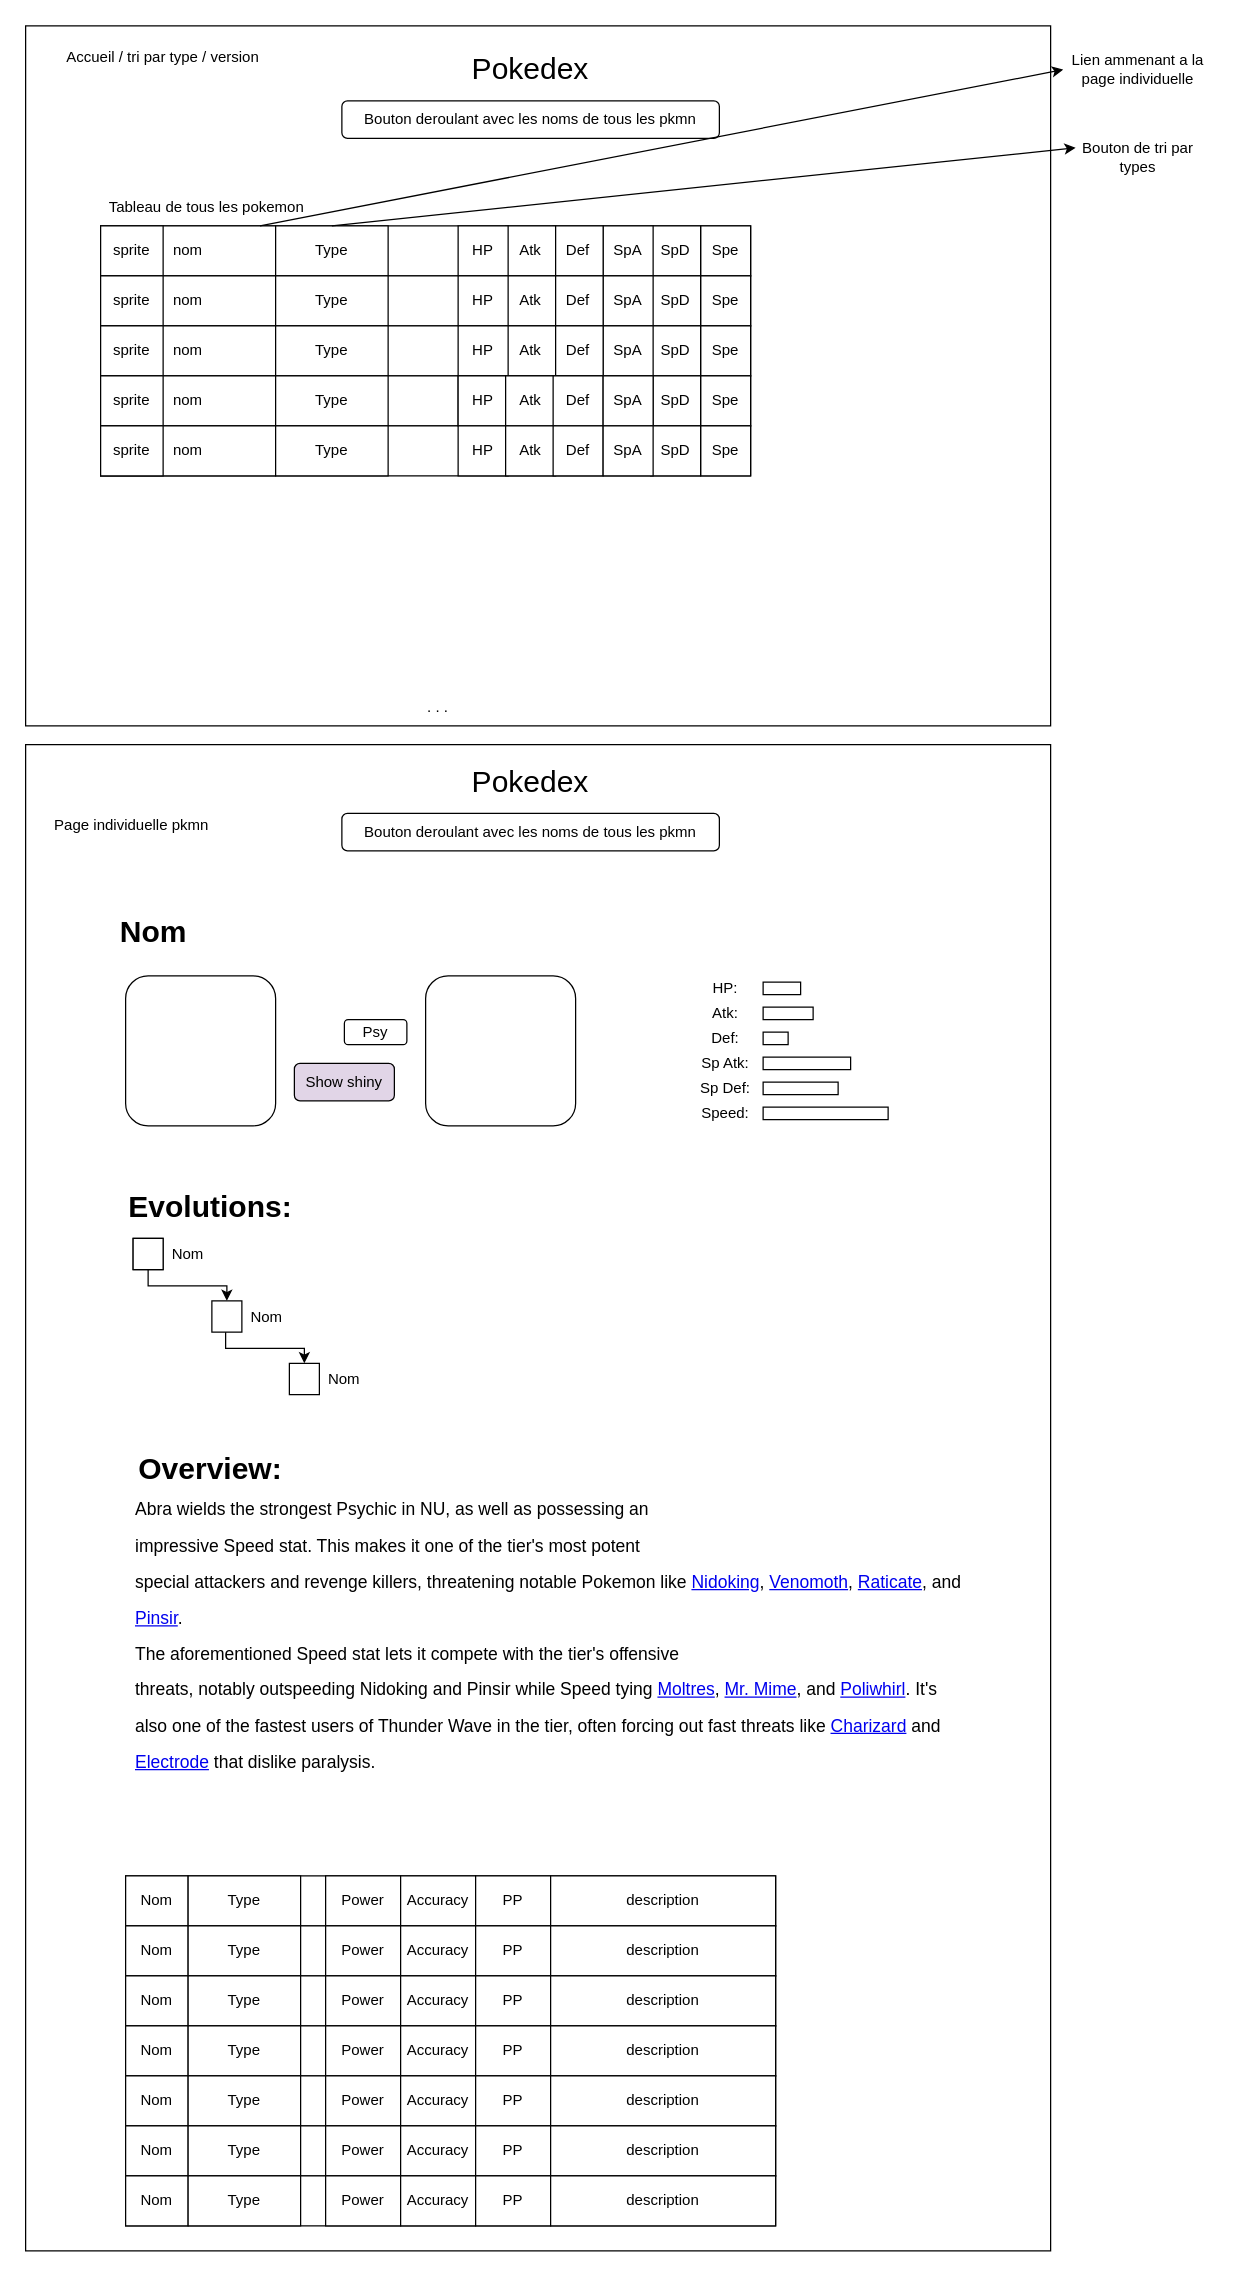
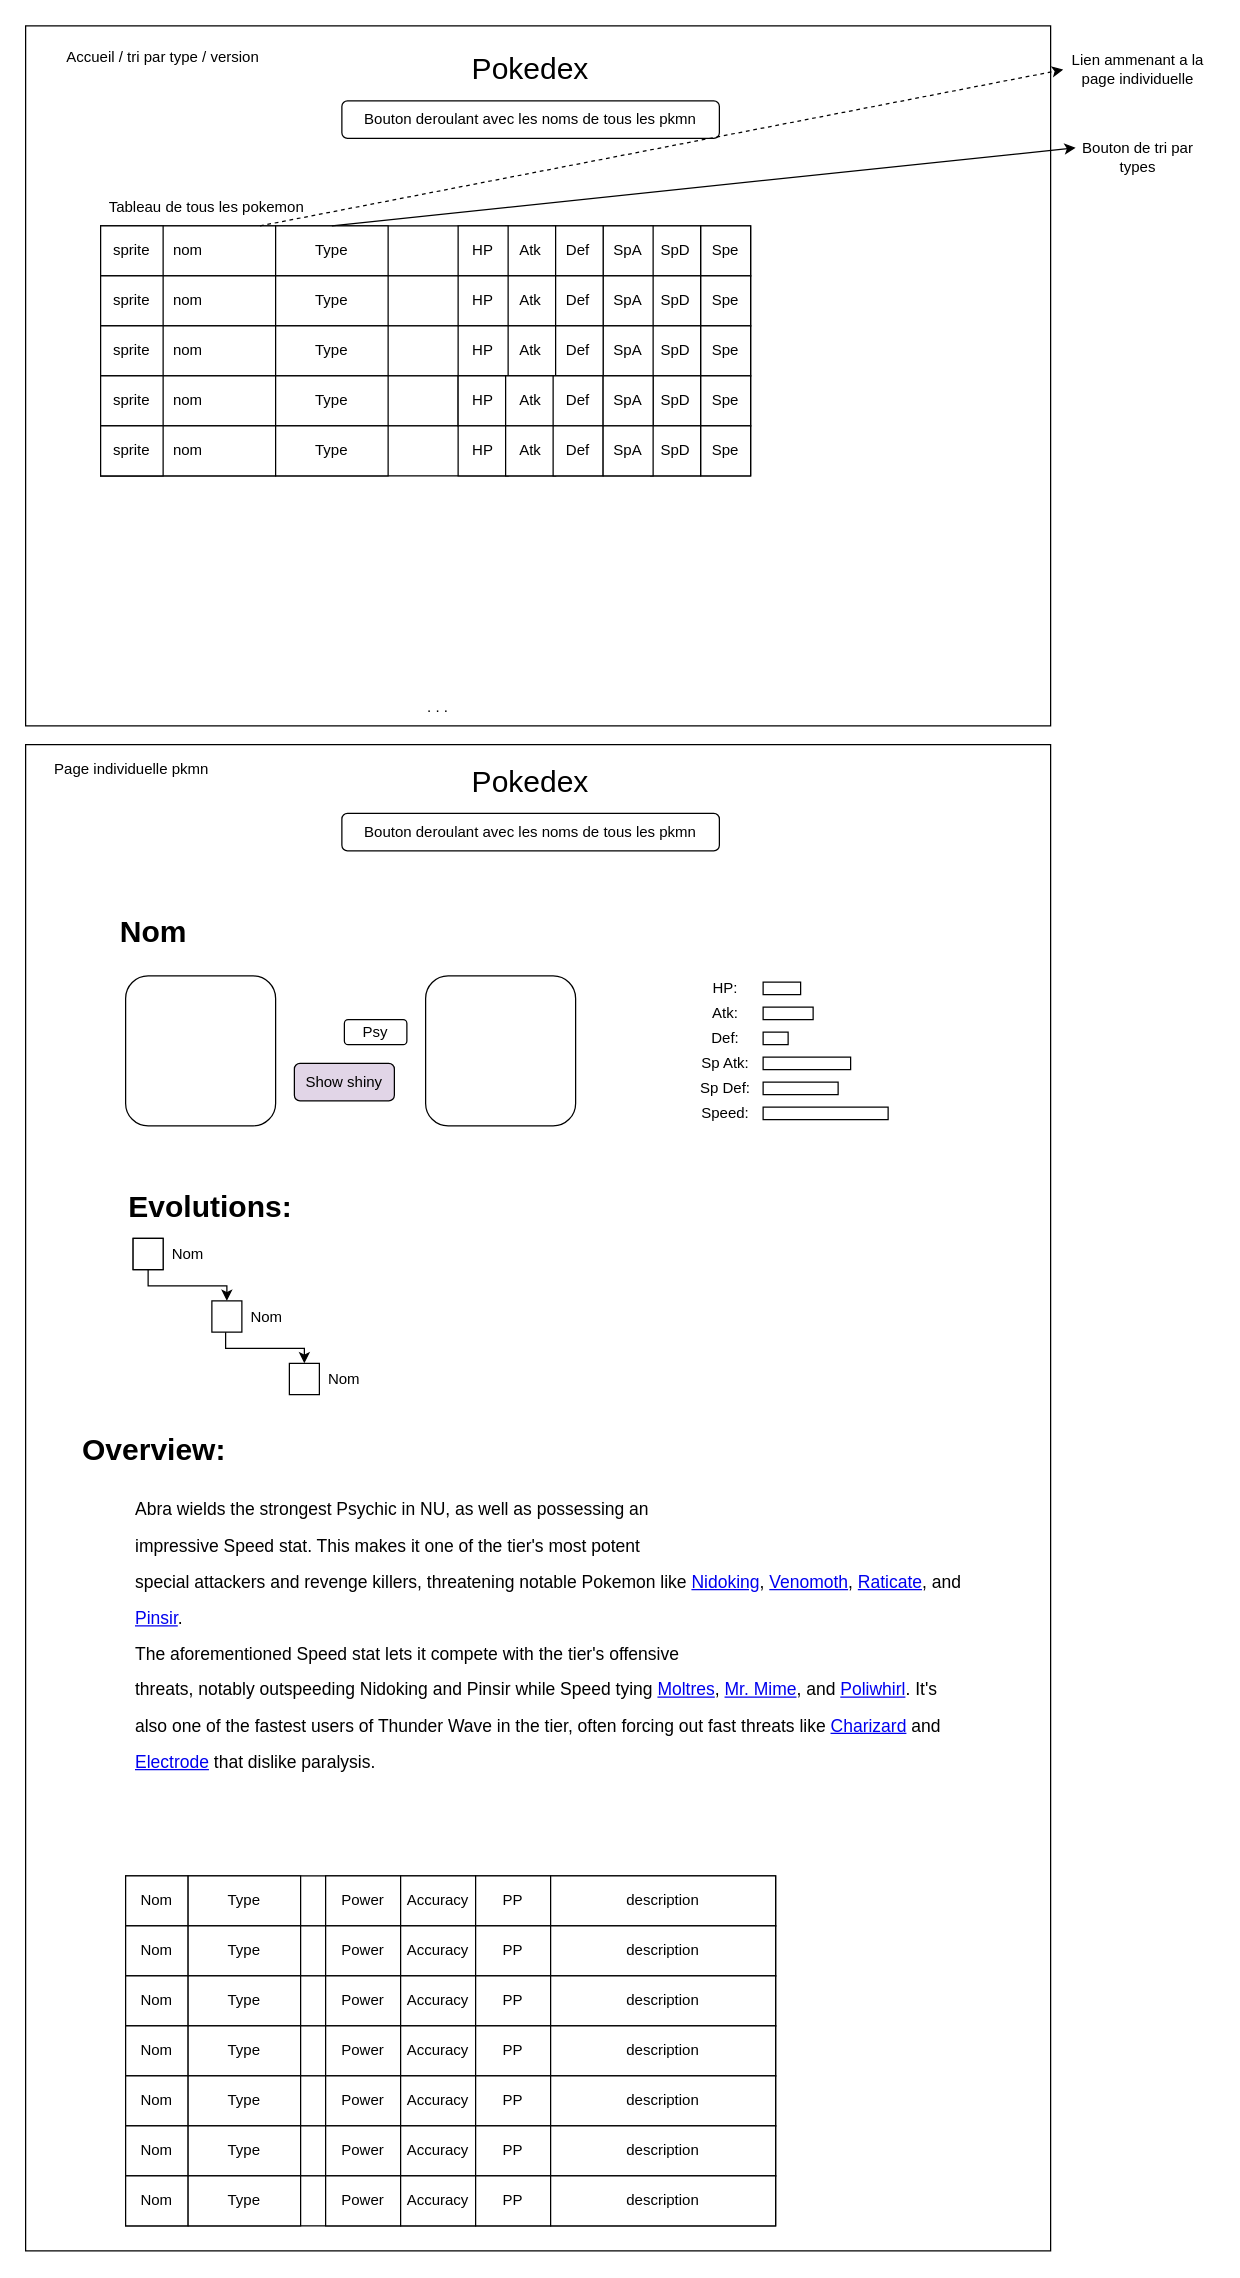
edge "Tableau de tous les pokemon" -> "Lien ammenant a la page individuelle": style solid -> dashed
node "Page individuelle pkmn": moved (132, 826) -> (132, 769)
node "Overview:": moved (211, 1469) -> (154, 1451)
